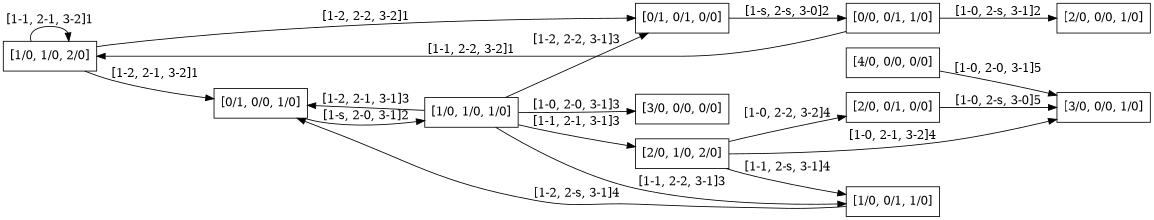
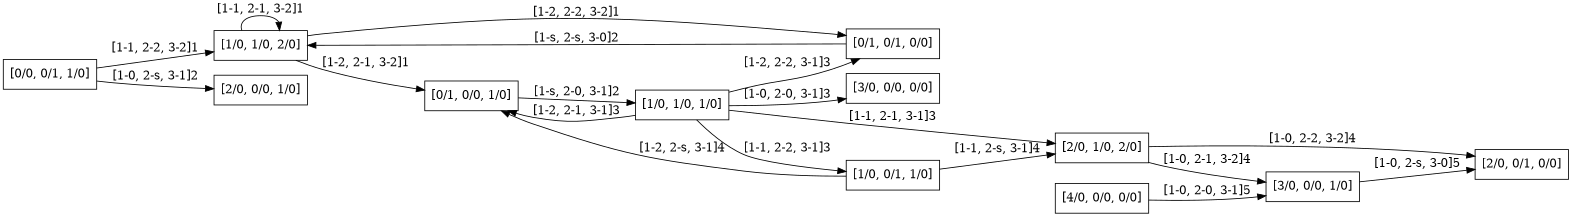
edge "[0/1, 0/1, 0/0]" -> "[0/0, 0/1, 1/0]": now "[0/1, 0/1, 0/0]" -> "[1/0, 1/0, 2/0]"
edge "[2/0, 0/1, 0/0]" -> "[3/0, 0/0, 1/0]": reversed
edge "[2/0, 1/0, 2/0]" -> "[1/0, 0/1, 1/0]": reversed
